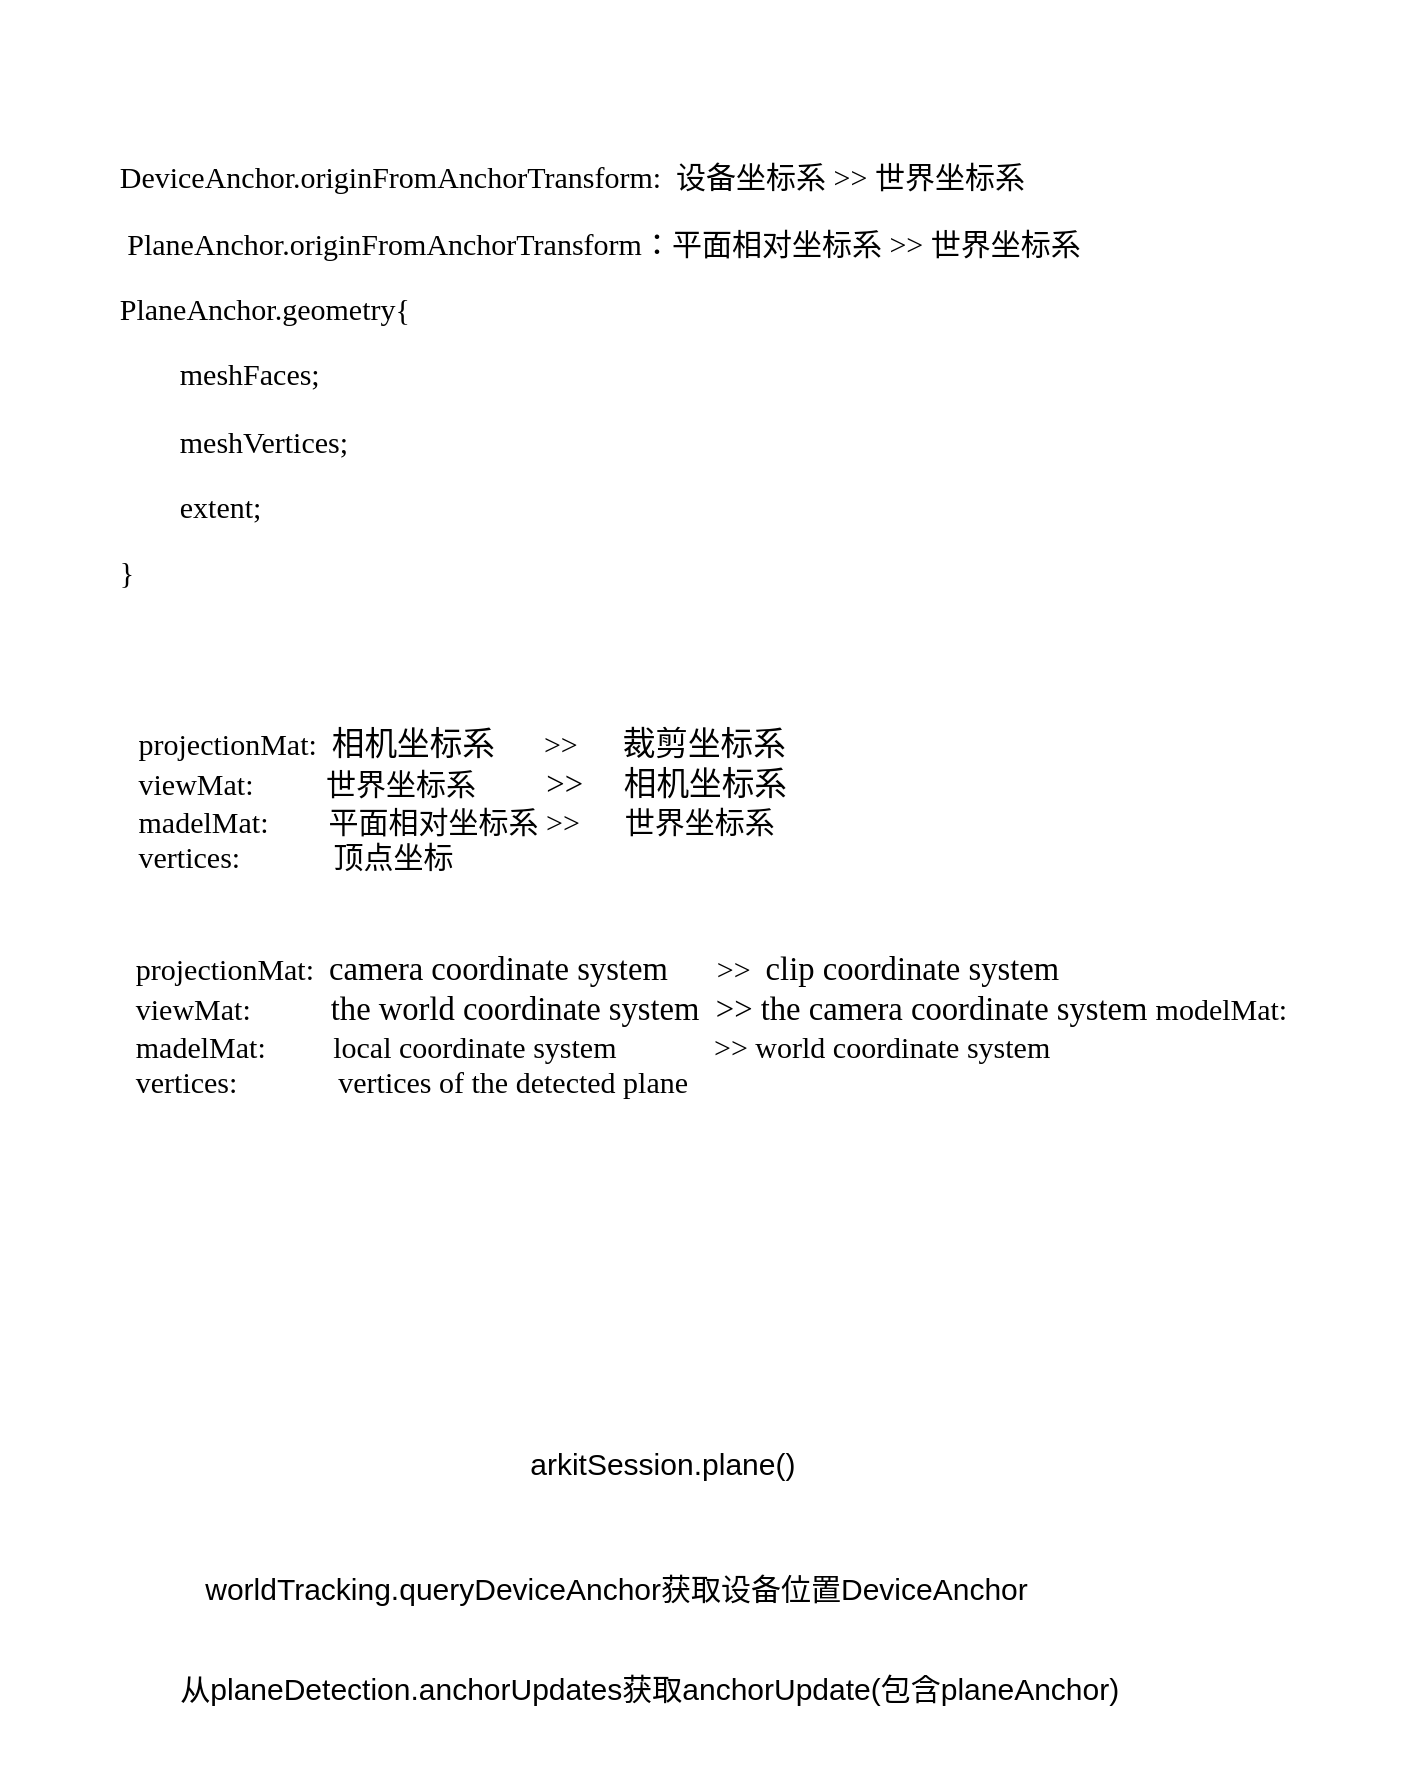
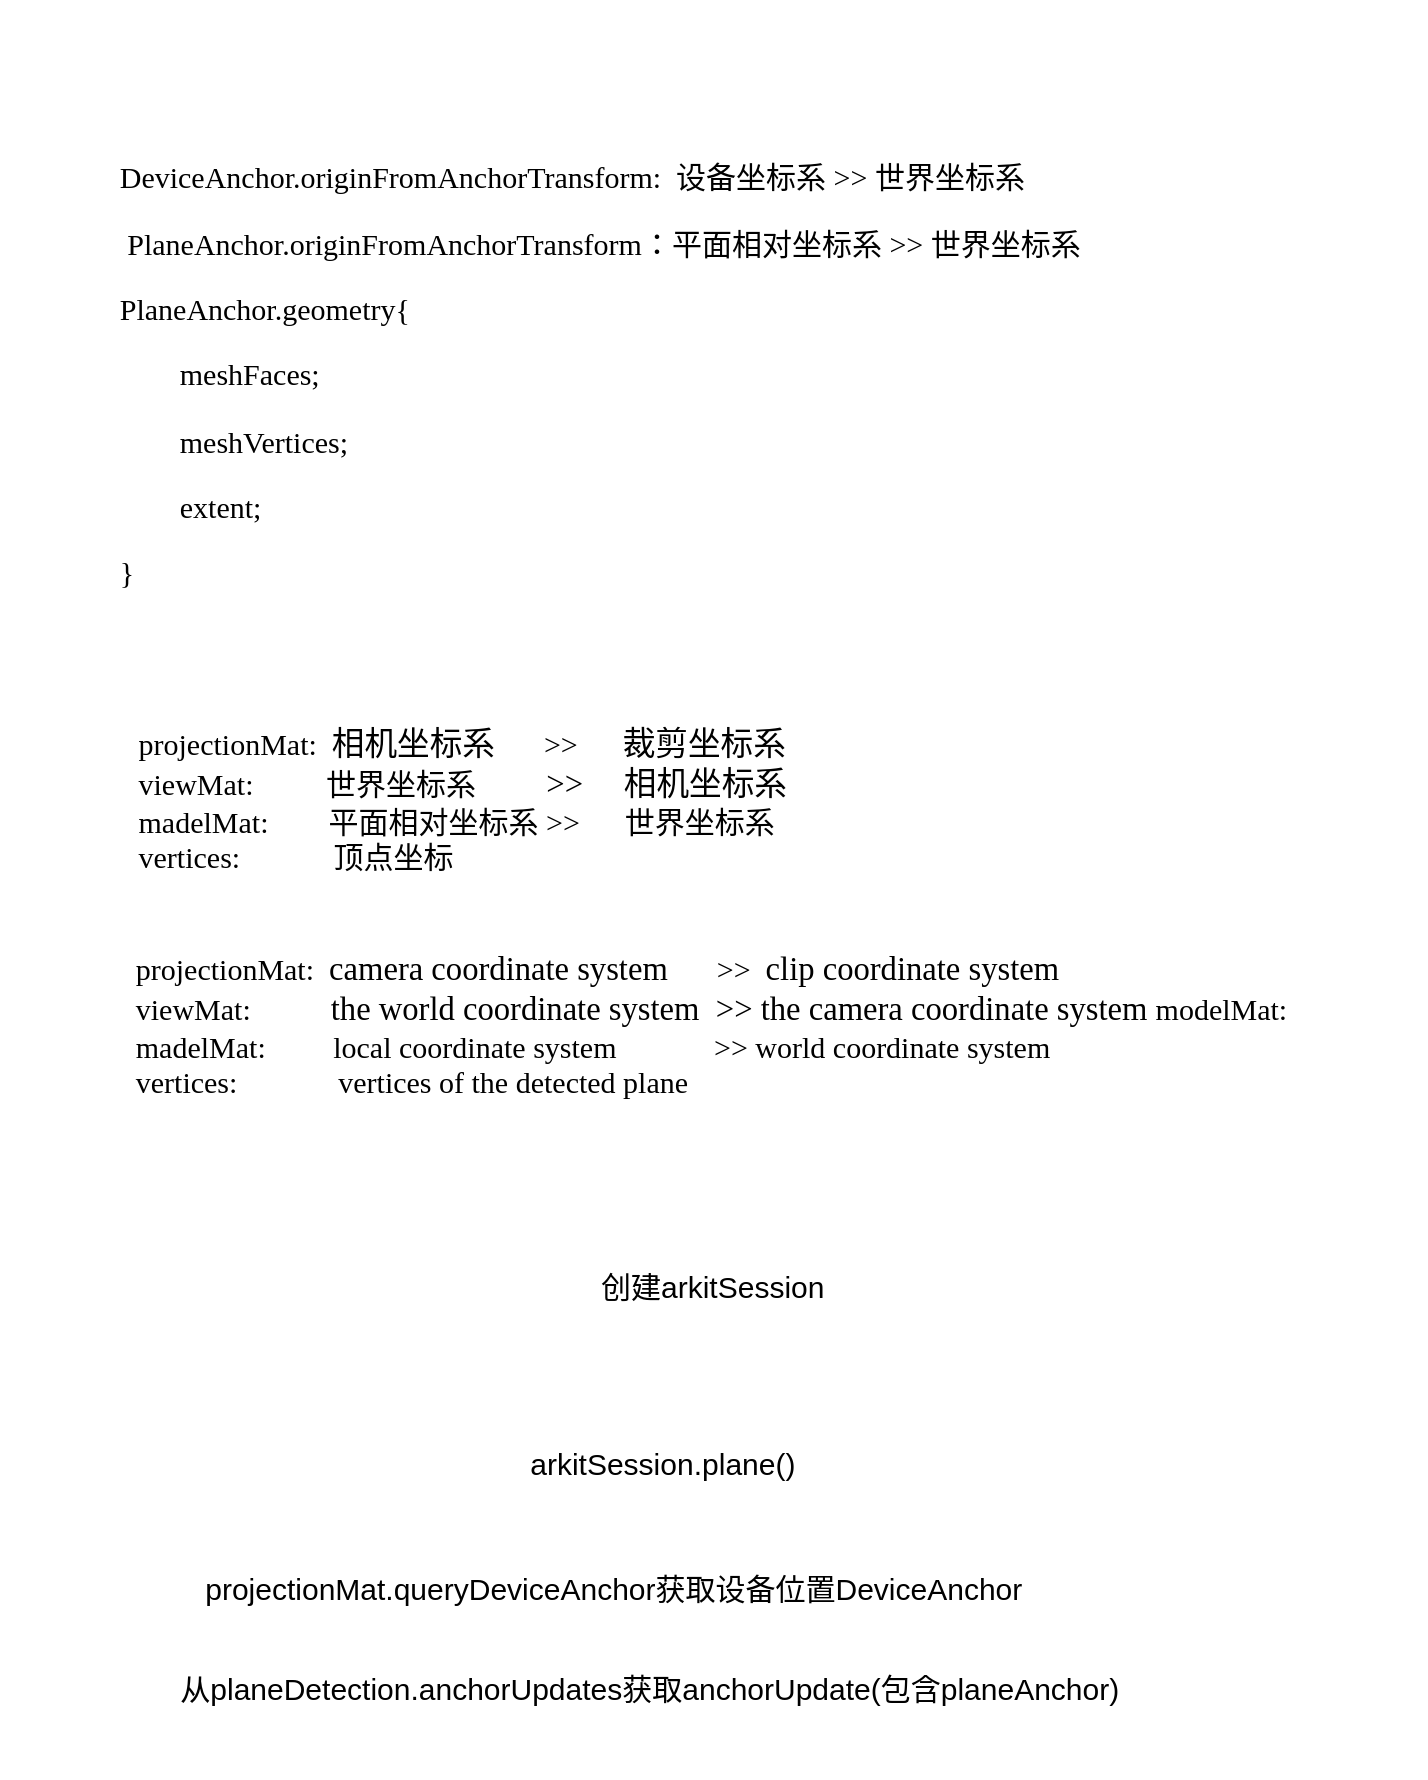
node "创建arkitSession": added
node "worldTracking.queryDeviceAnchor获取设备位置DeviceAnchor": label "worldTracking.queryDeviceAnchor获取设备位置DeviceAnchor" -> "projectionMat.queryDeviceAnchor获取设备位置DeviceAnchor"
